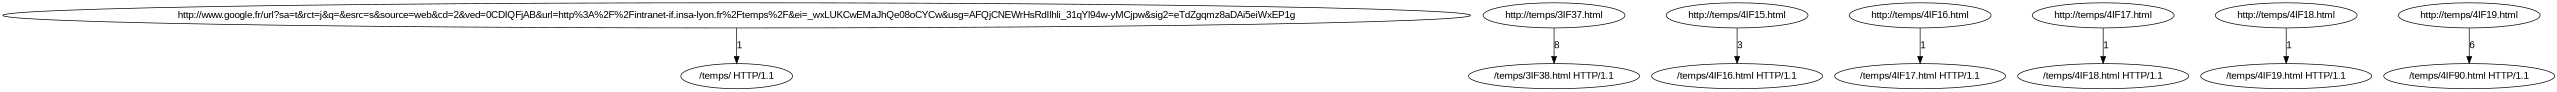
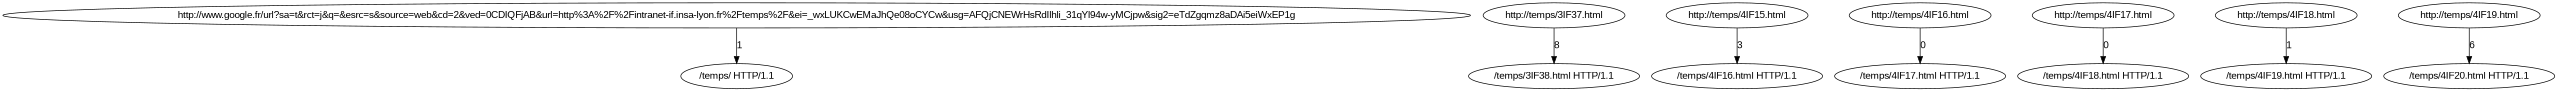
edge "http://temps/4IF16.html" -> "/temps/4IF17.html HTTP/1.1": label "1" -> "0"
edge "http://temps/4IF17.html" -> "/temps/4IF18.html HTTP/1.1": label "1" -> "0"
node "/temps/4IF90.html HTTP/1.1": label "/temps/4IF90.html HTTP/1.1" -> "/temps/4IF20.html HTTP/1.1"
